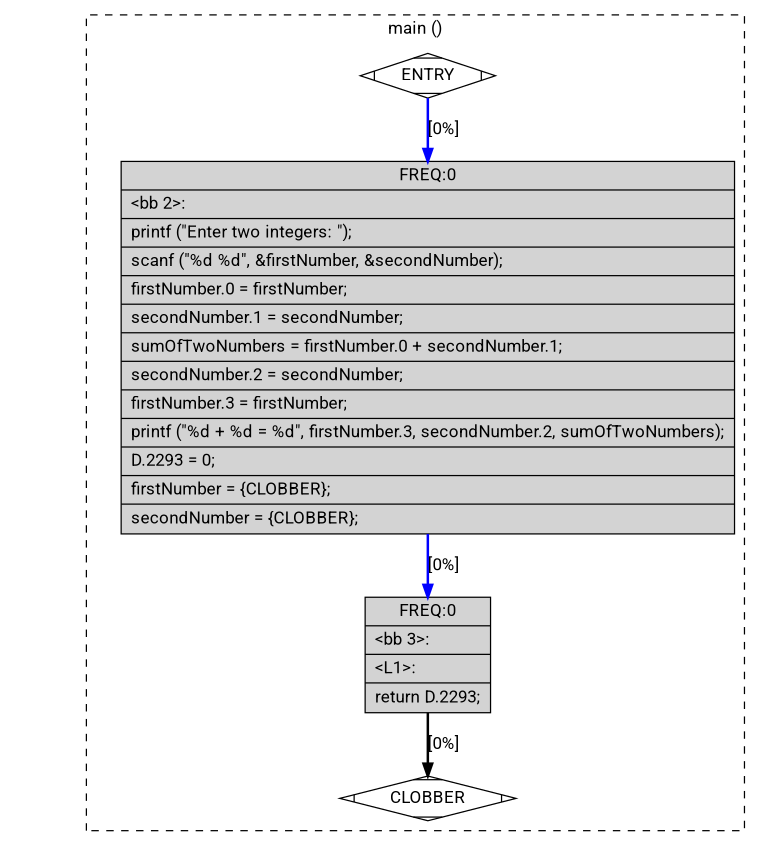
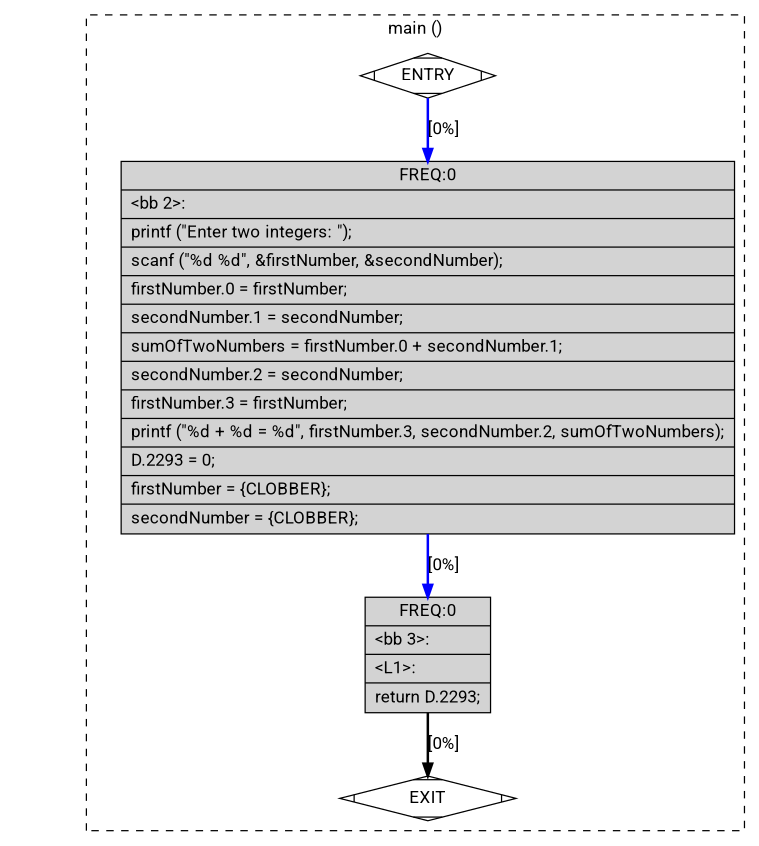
node "CLOBBER": label "CLOBBER" -> "EXIT"
